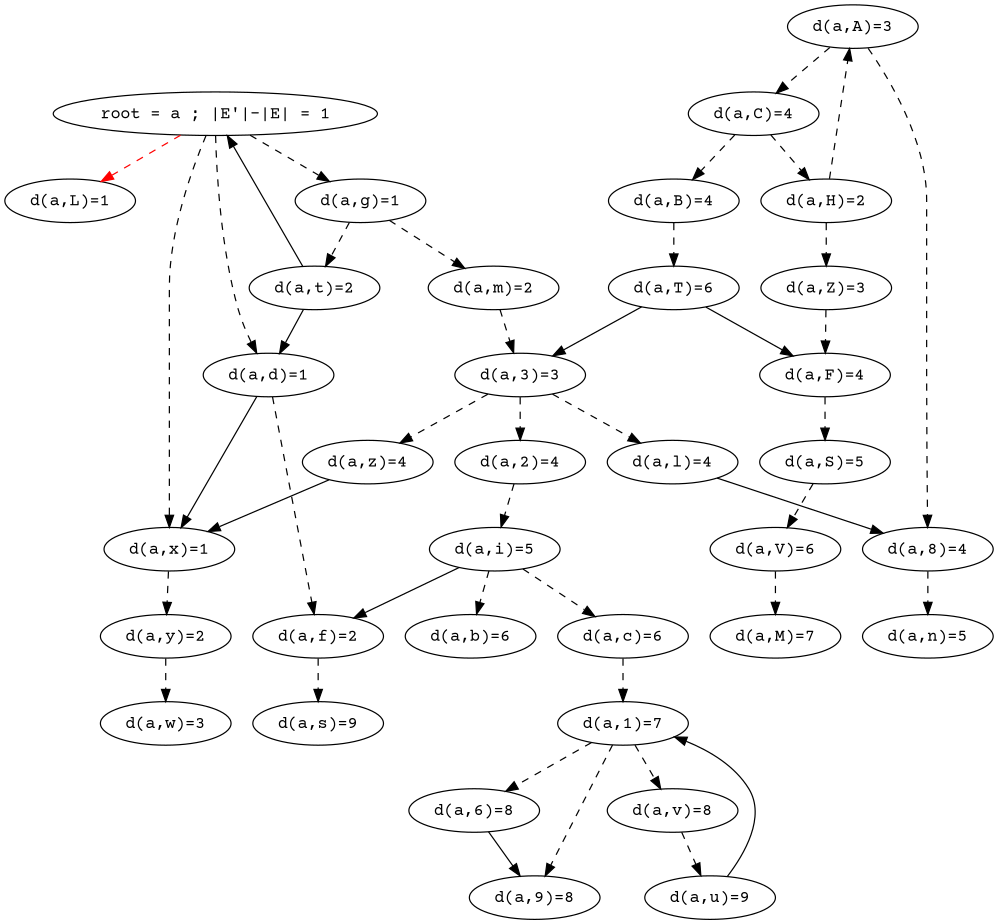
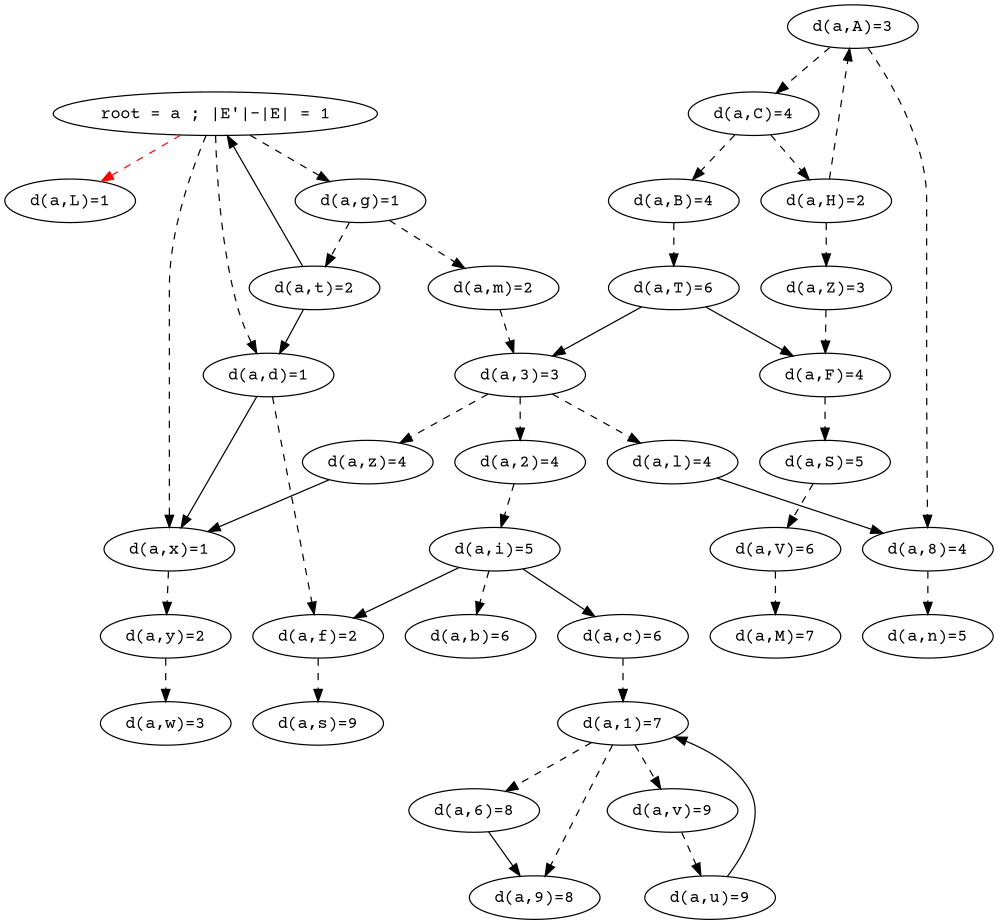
edge "d(a,i)=5" -> "d(a,c)=6": style dashed -> solid
node "d(a,v)=8": label "d(a,v)=8" -> "d(a,v)=9"
